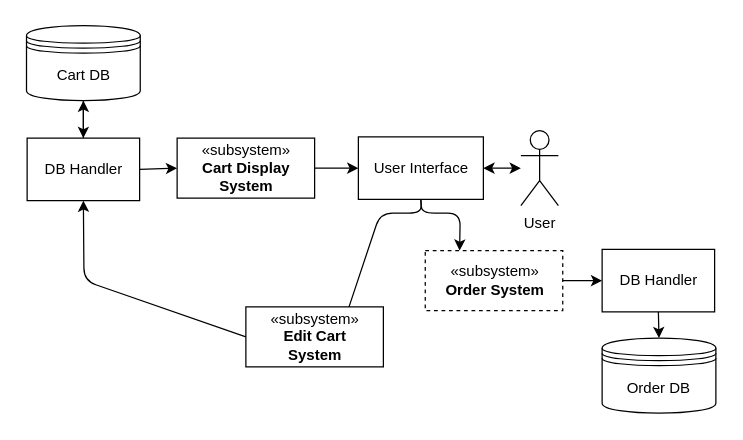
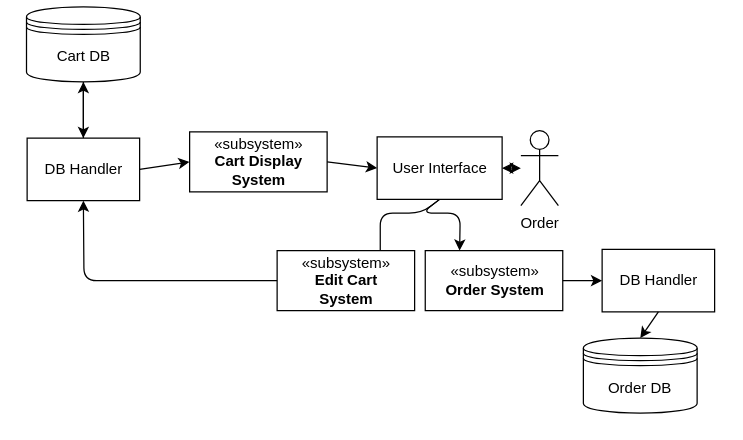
node "Cart DB": moved (83, 63) -> (83, 44)
node "«subsystem» Cart Display System": moved (246, 168) -> (258, 162)
node "User Interface": moved (421, 168) -> (439, 168)
node "User": label "User" -> "Order"
node "«subsystem» Order System": style dashed -> solid
node "«subsystem» Edit Cart System": moved (314, 337) -> (346, 281)
node "Order DB": moved (659, 376) -> (640, 376)
